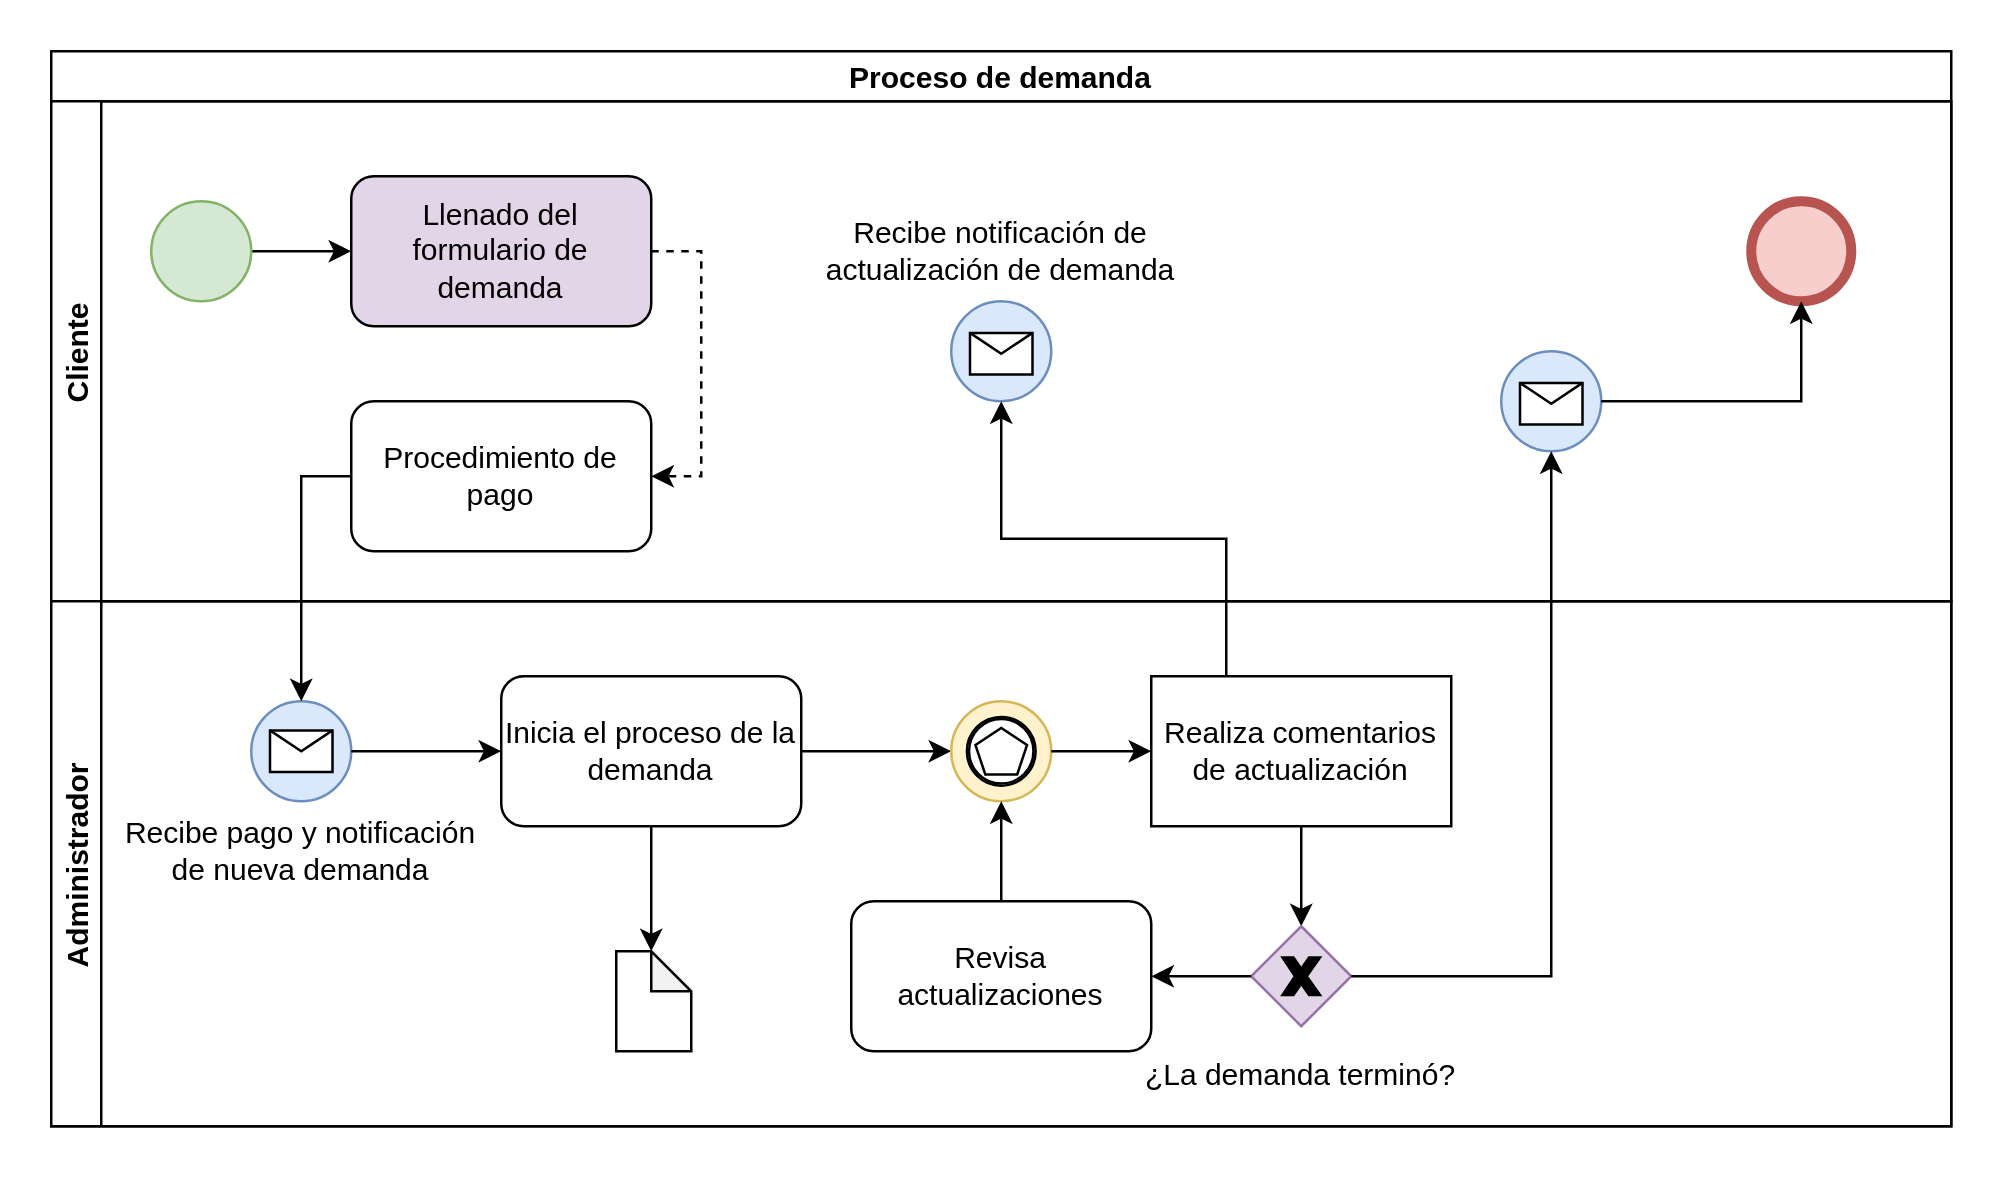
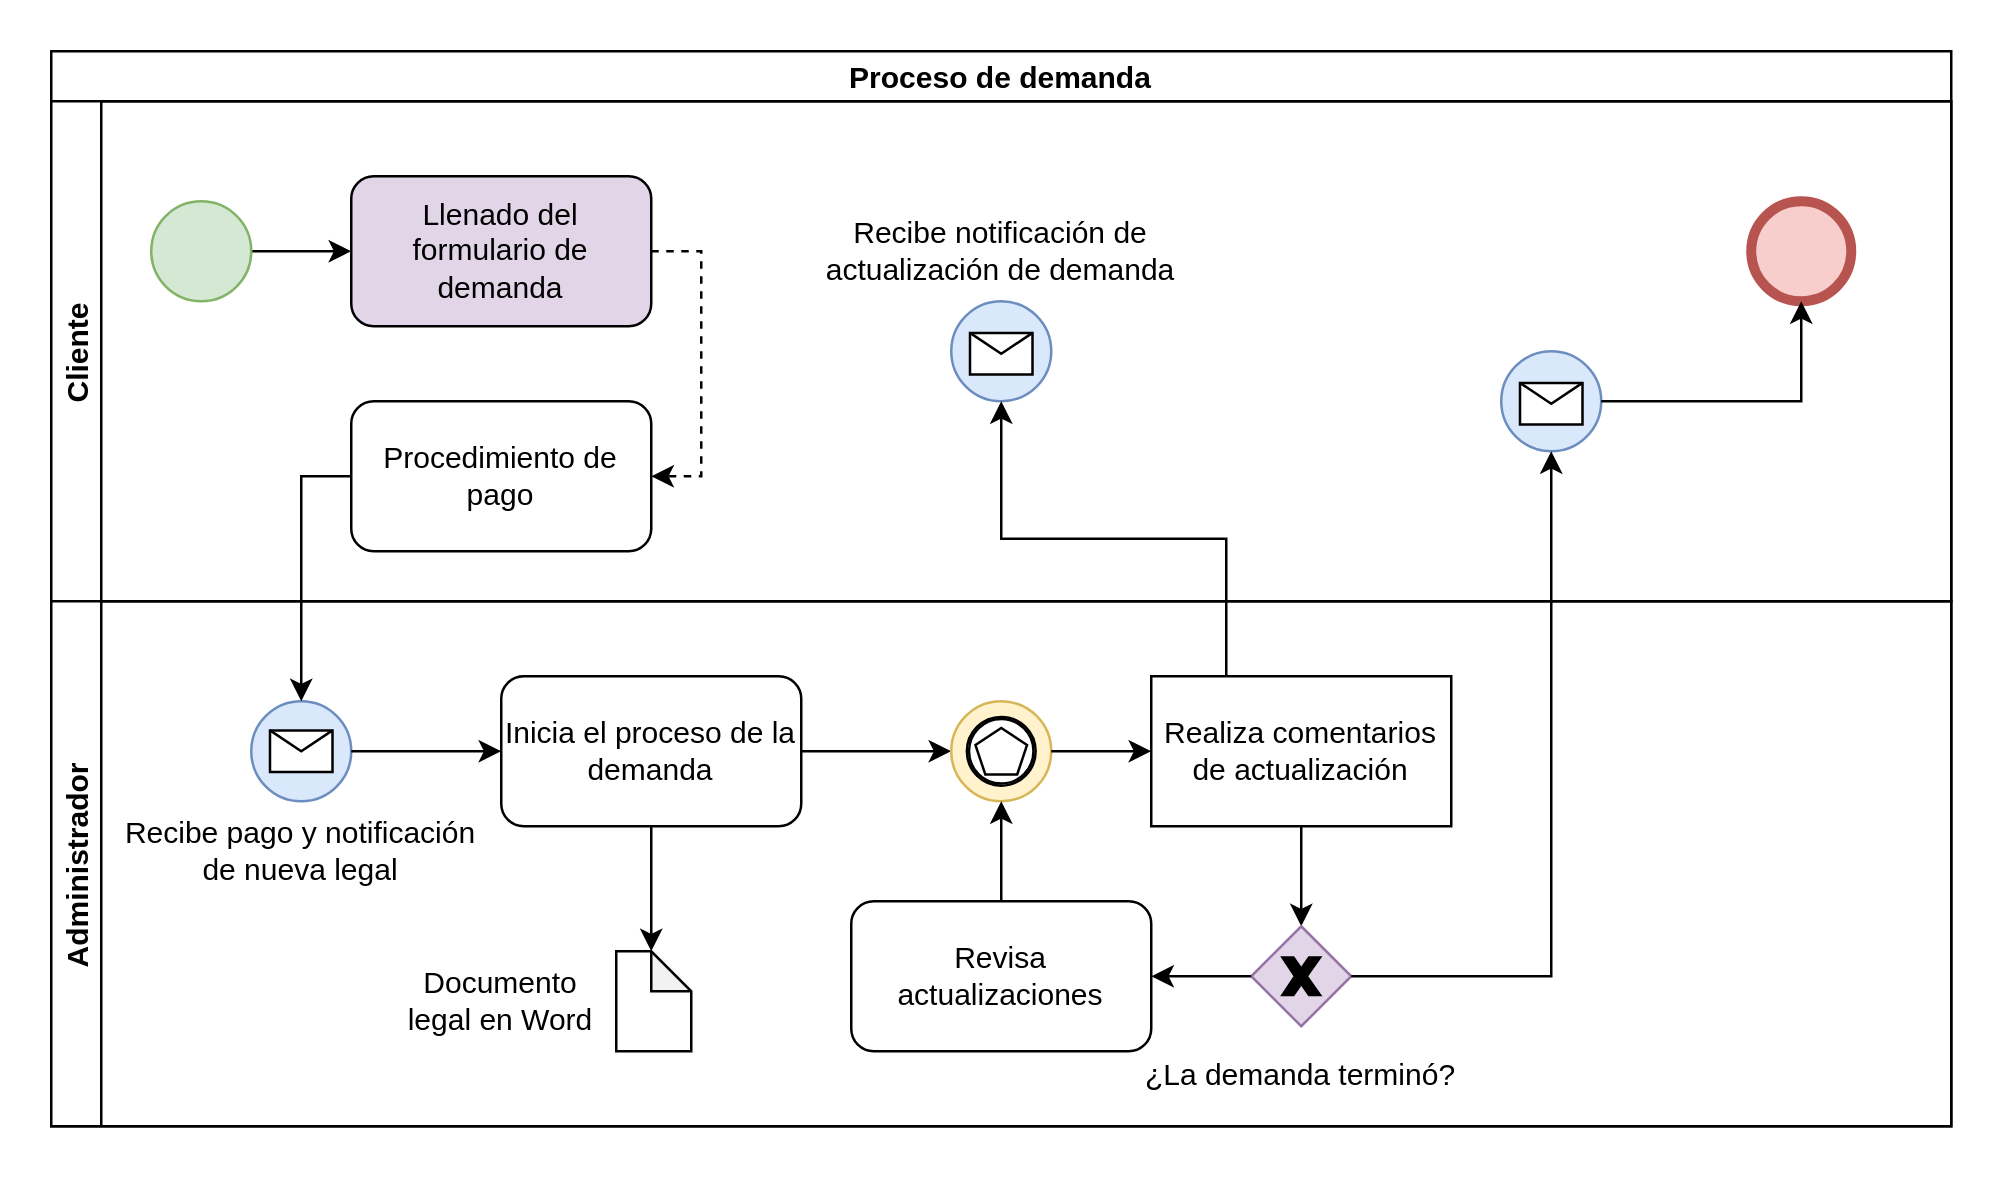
node "Recibe pago y notificación de nueva demanda": label "Recibe pago y notificación de nueva demanda" -> "Recibe pago y notificación de nueva legal"
node "Documento legal en Word": added
